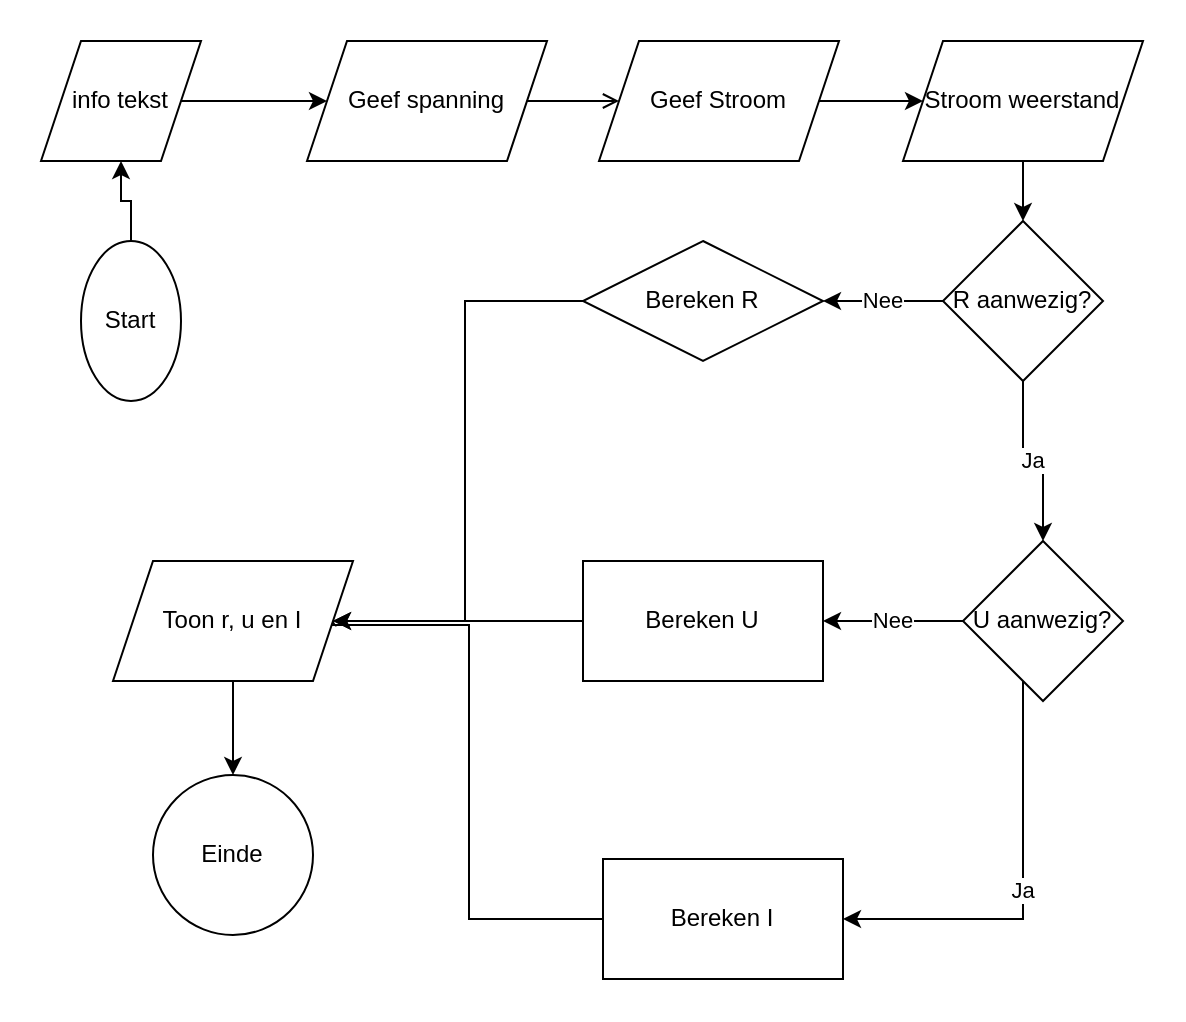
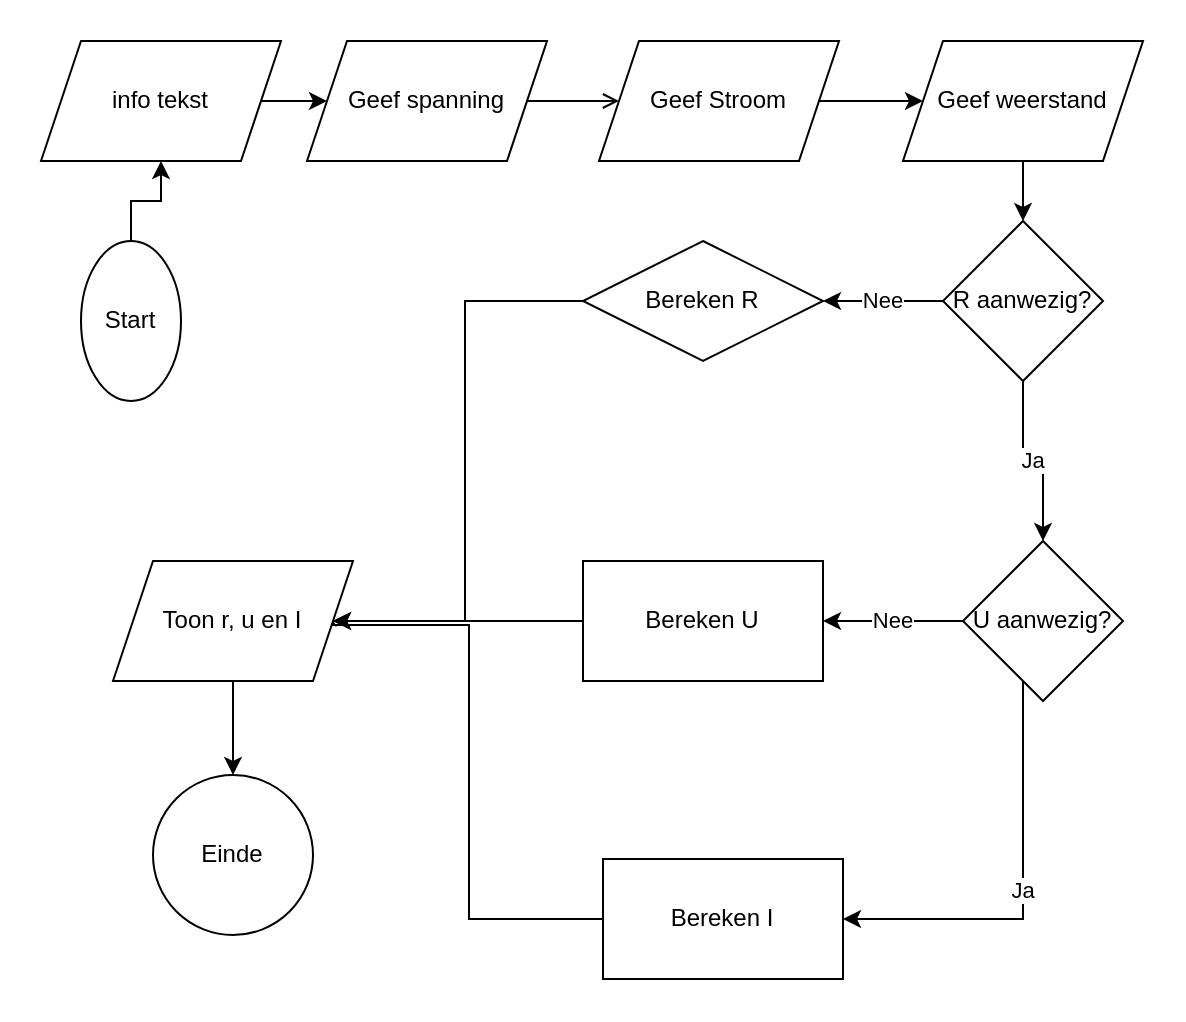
node "info tekst": size 160x120 -> 240x120
node "Stroom weerstand": label "Stroom weerstand" -> "Geef weerstand"
